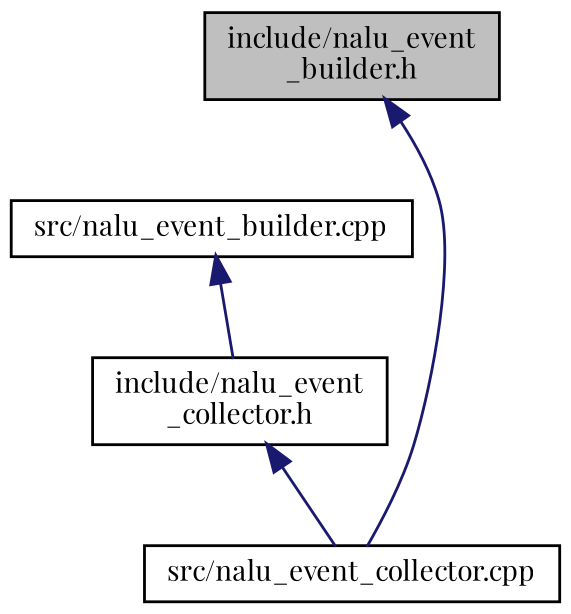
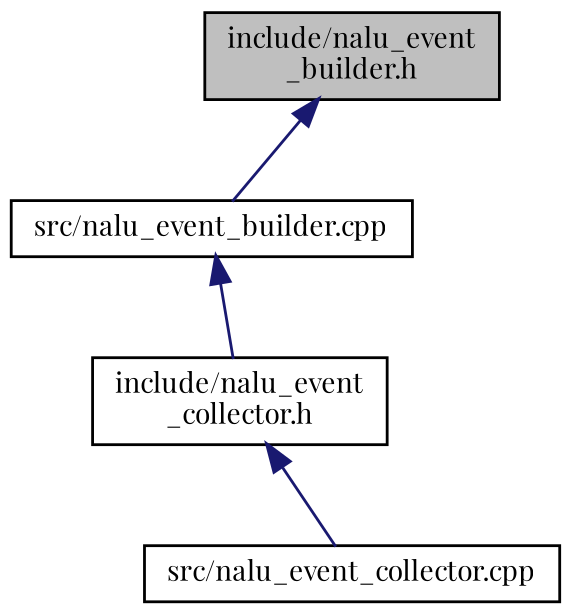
edge "src/nalu_event_collector.cpp" -> "include/nalu_event _builder.h": now "src/nalu_event_builder.cpp" -> "include/nalu_event _builder.h"
